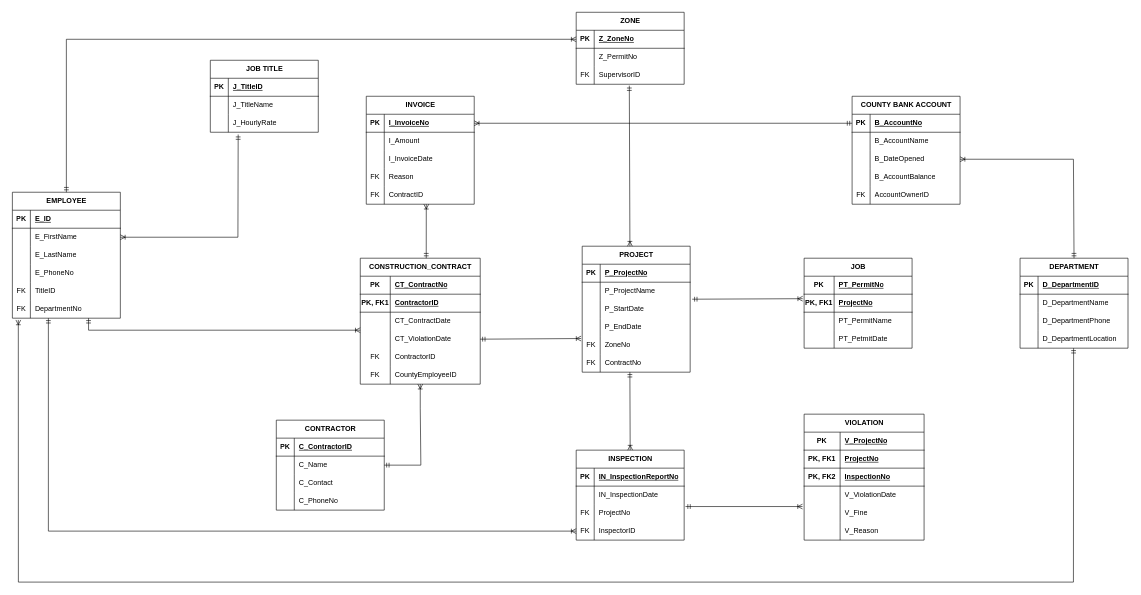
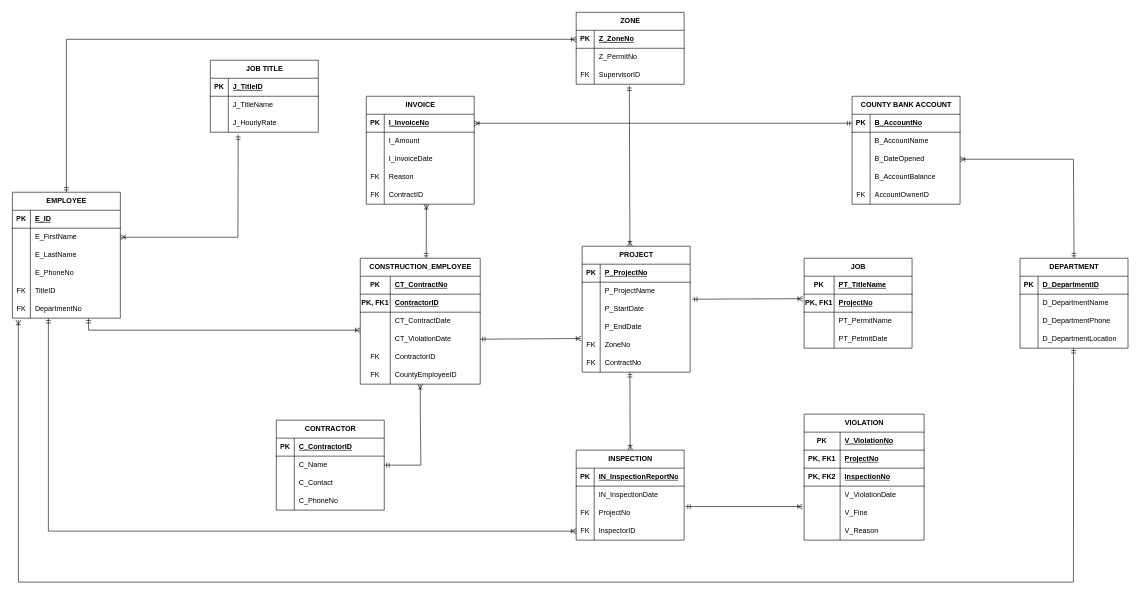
node "CONSTRUCTION_CONTRACT": label "CONSTRUCTION_CONTRACT" -> "CONSTRUCTION_EMPLOYEE"
node "PT_PermitNo": label "PT_PermitNo" -> "PT_TitleName"
node "V_ProjectNo": label "V_ProjectNo" -> "V_ViolationNo"
